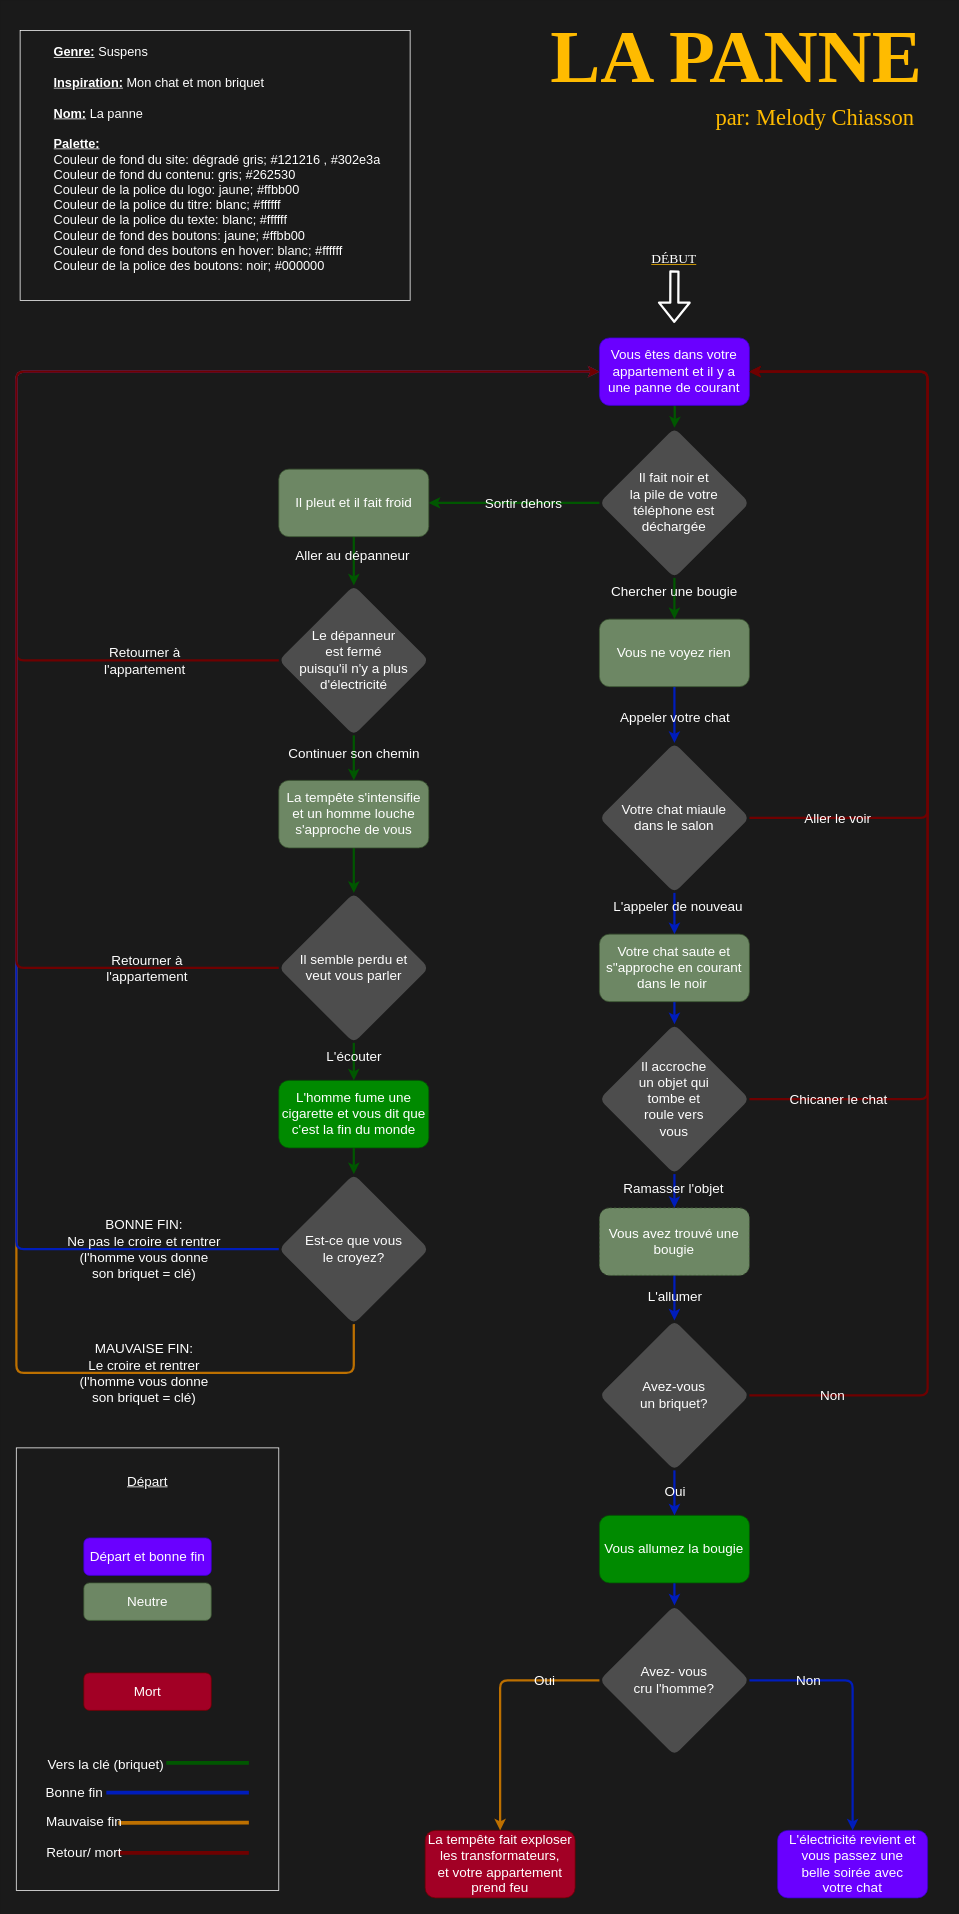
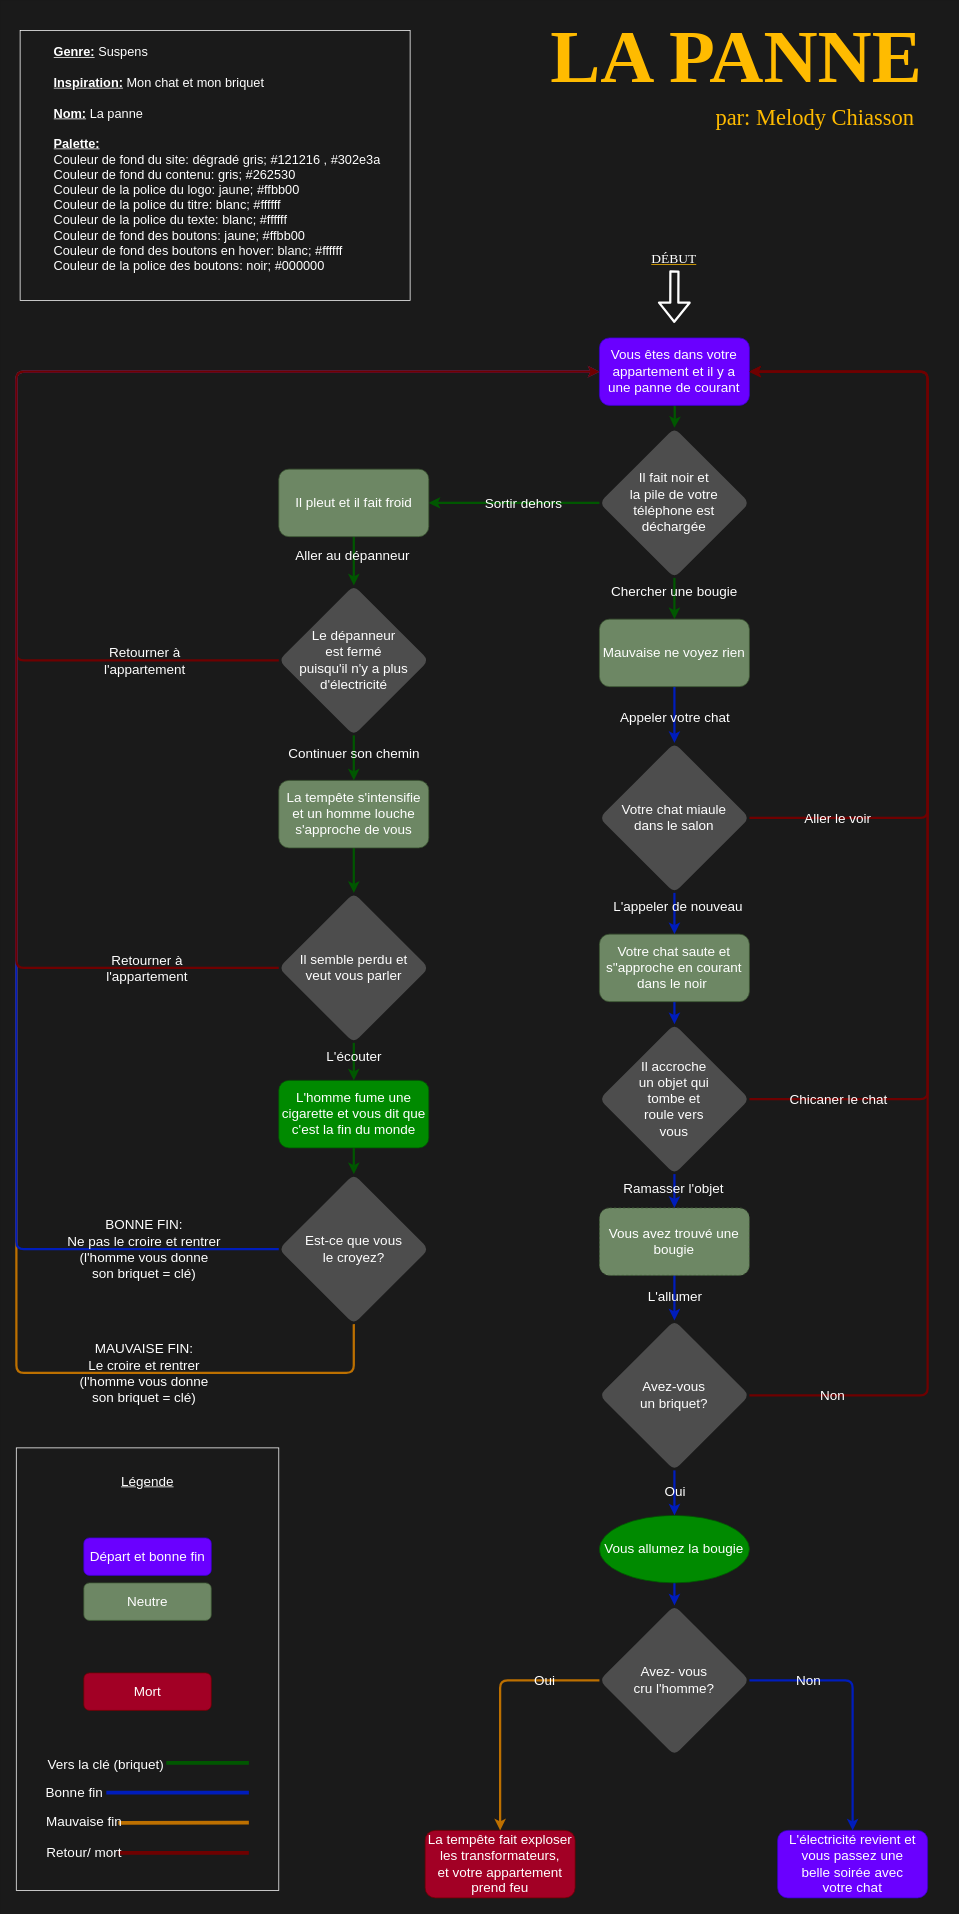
node "Vous ne voyez rien": label "Vous ne voyez rien" -> "Mauvaise ne voyez rien"
node "Départ": label "Départ" -> "Légende"
node "Vous allumez la bougie": shape rounded rectangle -> ellipse
